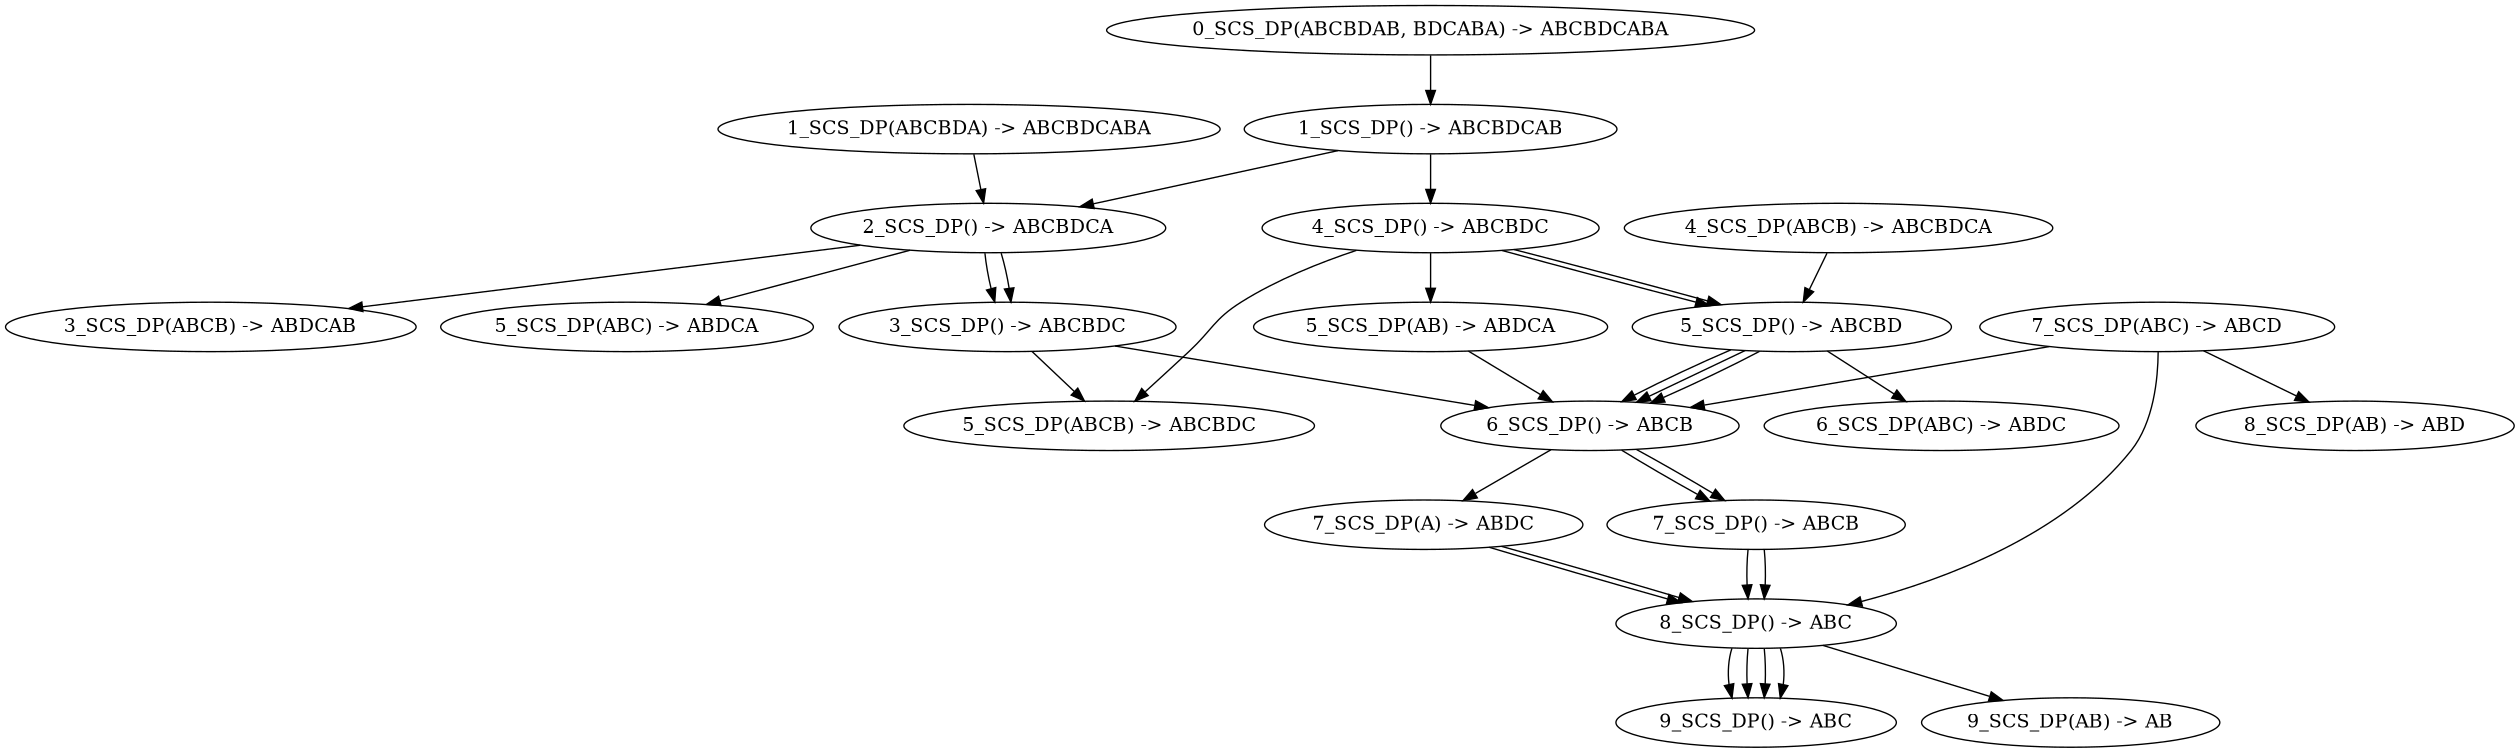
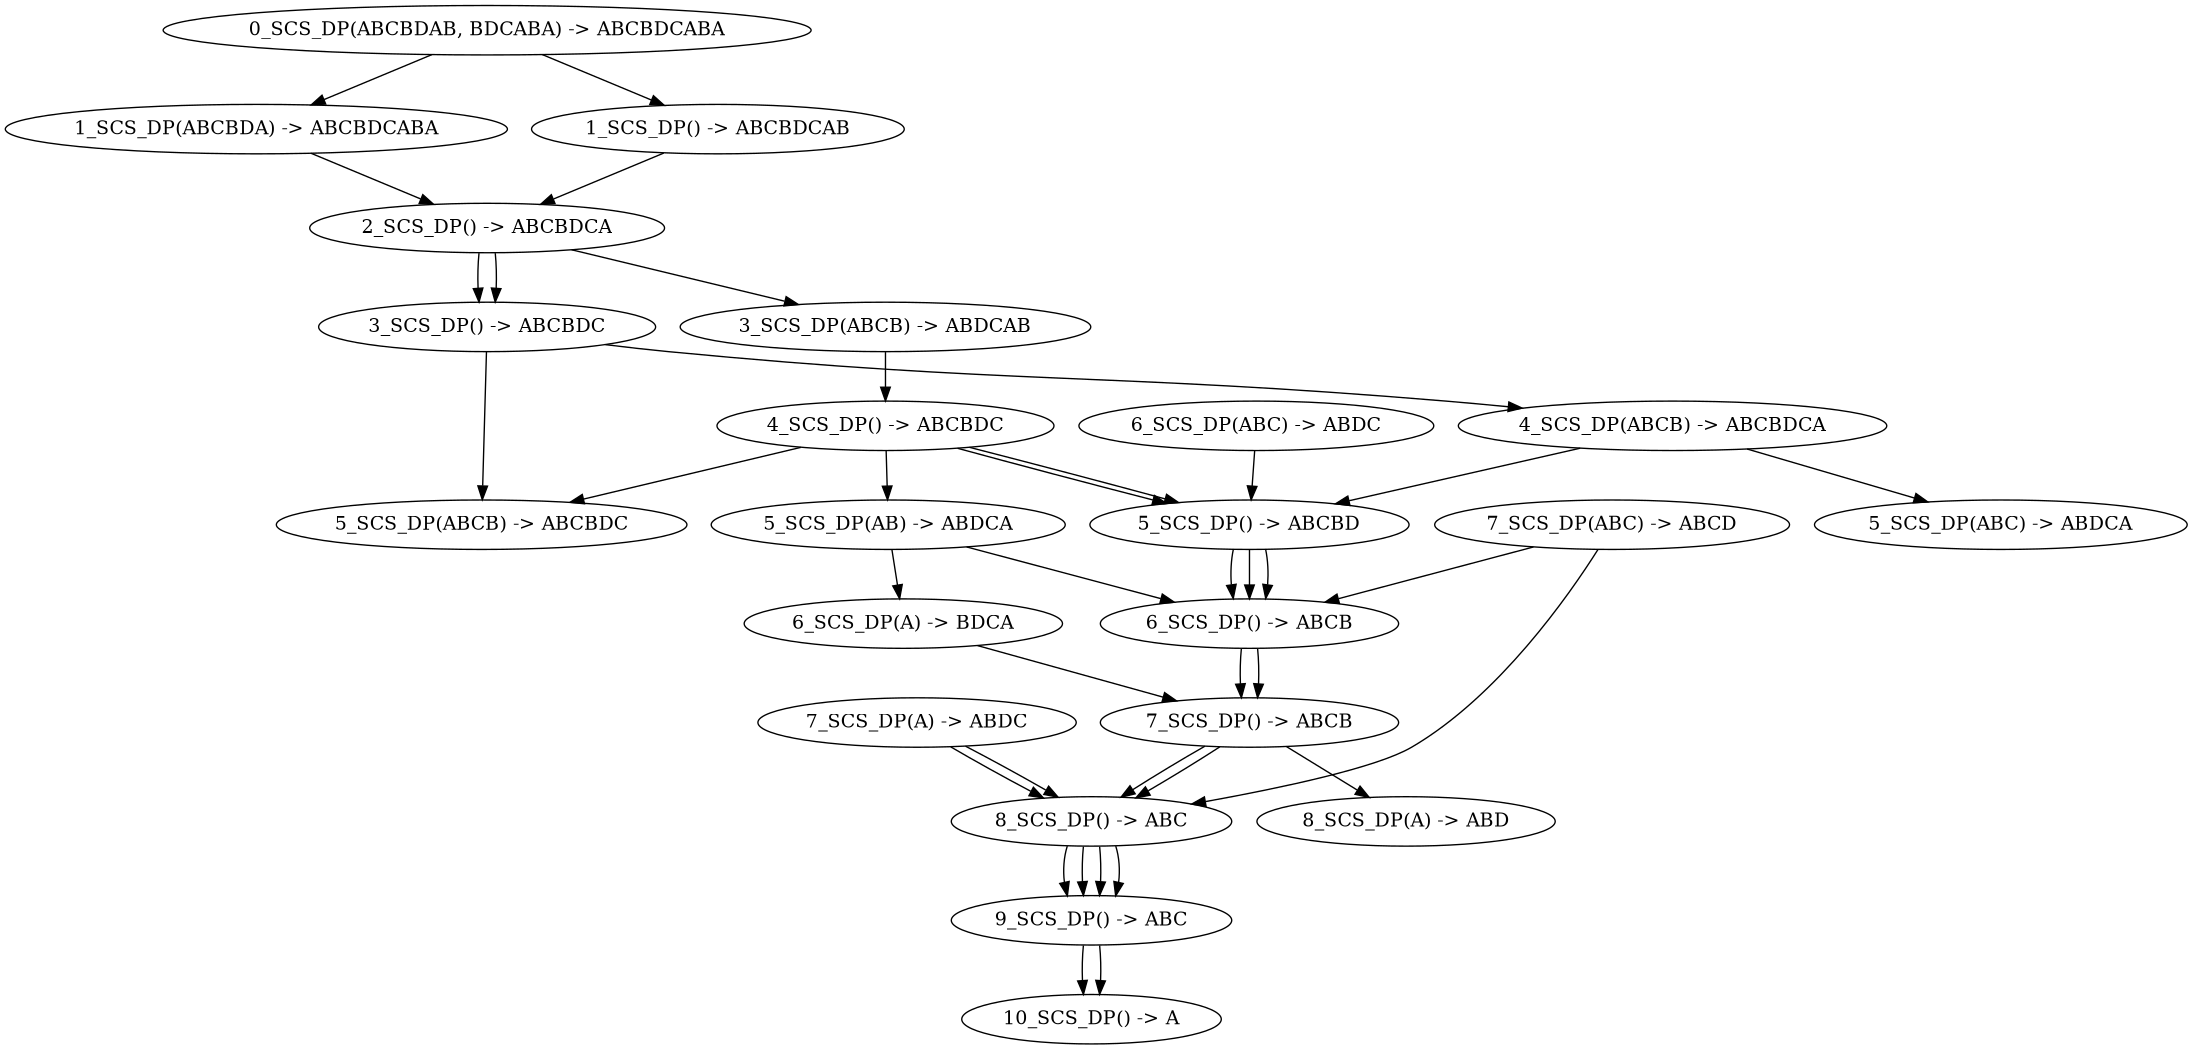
edge "0_SCS_DP(ABCBDAB, BDCABA) -> ABCBDCABA" -> "1_SCS_DP(ABCBDA) -> ABCBDCABA": added
edge "1_SCS_DP() -> ABCBDCAB" -> "4_SCS_DP() -> ABCBDC": now "3_SCS_DP(ABCB) -> ABDCAB" -> "4_SCS_DP() -> ABCBDC"
edge "2_SCS_DP() -> ABCBDCA" -> "5_SCS_DP(ABC) -> ABDCA": now "4_SCS_DP(ABCB) -> ABCBDCA" -> "5_SCS_DP(ABC) -> ABDCA"
edge "5_SCS_DP() -> ABCBD" -> "6_SCS_DP(ABC) -> ABDC": reversed
edge "3_SCS_DP() -> ABCBDC" -> "6_SCS_DP() -> ABCB": now "3_SCS_DP() -> ABCBDC" -> "4_SCS_DP(ABCB) -> ABCBDCA"
node "8_SCS_DP(AB) -> ABD": removed
edge "6_SCS_DP() -> ABCB" -> "7_SCS_DP(A) -> ABDC": removed
node "6_SCS_DP(A) -> BDCA": added
node "9_SCS_DP(AB) -> AB": removed
node "8_SCS_DP(A) -> ABD": added
node "10_SCS_DP() -> A": added
